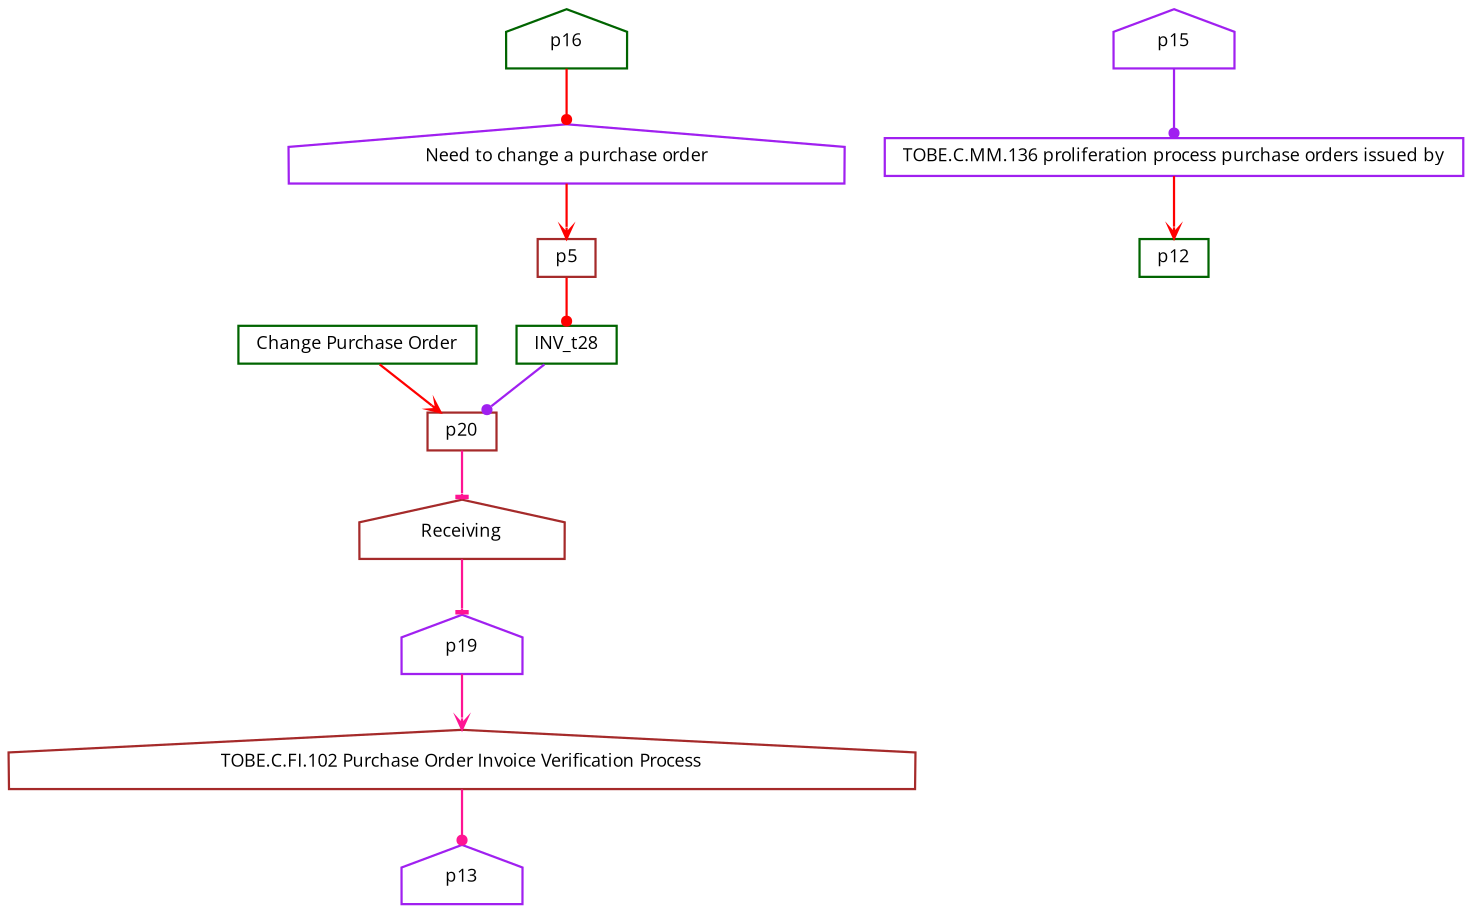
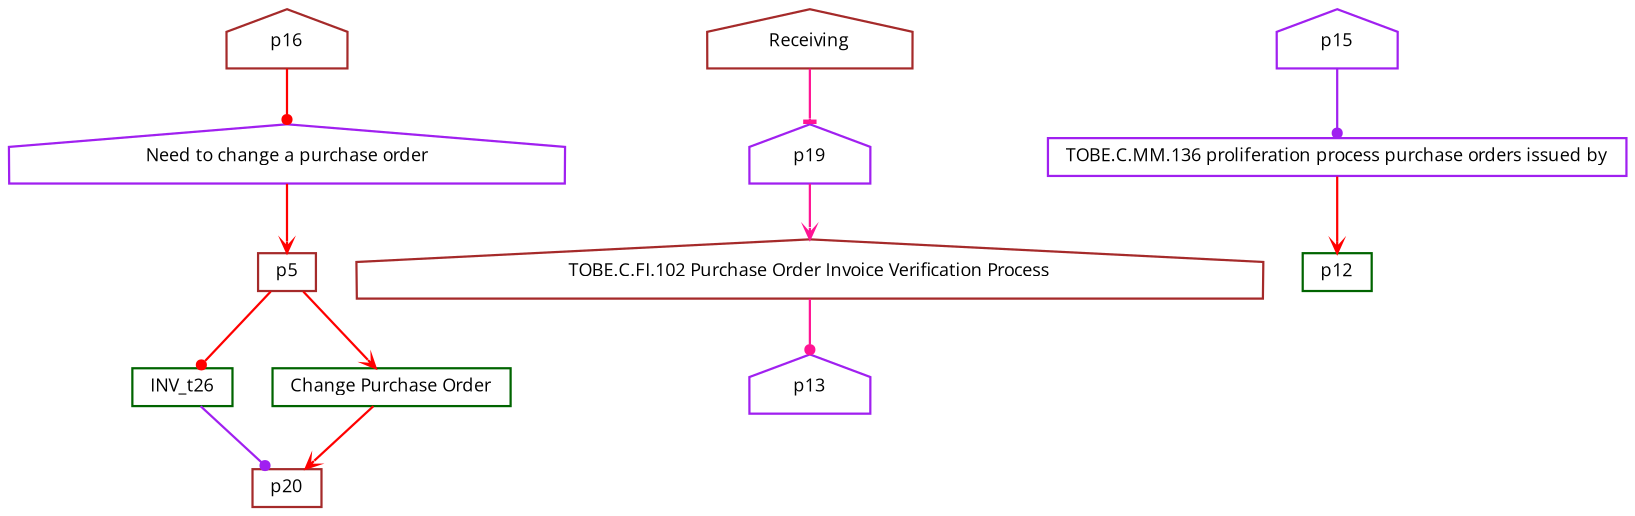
node "p16": color darkgreen -> brown
edge "p5" -> "Change Purchase Order": added
node "INV_t28": label "INV_t28" -> "INV_t26"
edge "p20" -> "Receiving": removed
